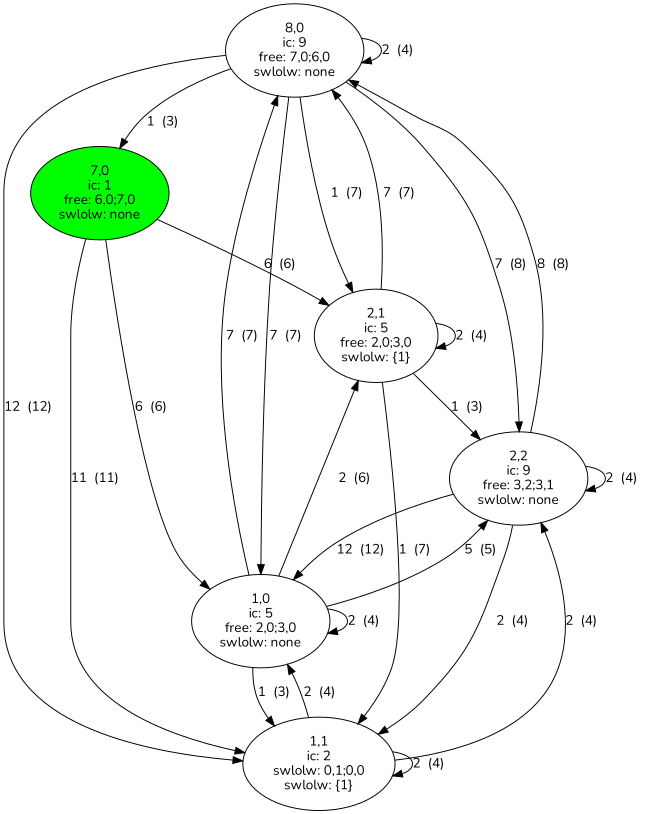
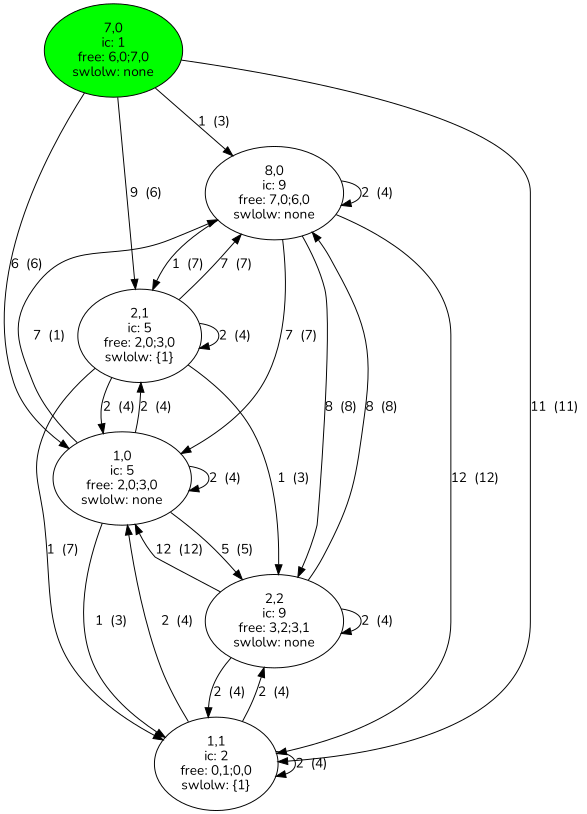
edge "8,0 ic: 9 free: 7,0;6,0 swlolw: none" -> "7,0 ic: 1 free: 6,0;7,0 swlolw: none": reversed
edge "7,0 ic: 1 free: 6,0;7,0 swlolw: none" -> "2,1 ic: 5 free: 2,0;3,0 swlolw: {1}": label "6  (6) " -> "9  (6) "
edge "8,0 ic: 9 free: 7,0;6,0 swlolw: none" -> "2,2 ic: 9 free: 3,2;3,1 swlolw: none": label "7  (8) " -> "8  (8) "
edge "1,0 ic: 5 free: 2,0;3,0 swlolw: none" -> "8,0 ic: 9 free: 7,0;6,0 swlolw: none": label "7  (7) " -> "7  (1) "
edge "2,1 ic: 5 free: 2,0;3,0 swlolw: {1}" -> "1,0 ic: 5 free: 2,0;3,0 swlolw: none": added, label "2  (4)"
edge "1,0 ic: 5 free: 2,0;3,0 swlolw: none" -> "2,1 ic: 5 free: 2,0;3,0 swlolw: {1}": label "2  (6) " -> "2  (4) "
node "1,1 ic: 2 swlolw: 0,1;0,0 swlolw: {1}": label "1,1 ic: 2 swlolw: 0,1;0,0 swlolw: {1}" -> "1,1 ic: 2 free: 0,1;0,0 swlolw: {1}"
